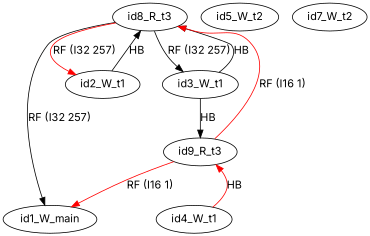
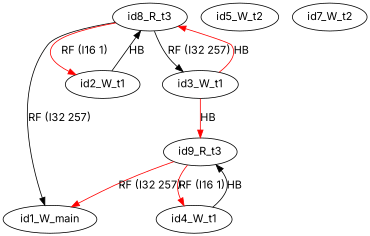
edge "id3_W_t1" -> "id8_R_t3": color black -> red
edge "id8_R_t3" -> "id2_W_t1": label "RF (I32 257)" -> "RF (I16 1)"
edge "id9_R_t3" -> "id8_R_t3": now "id9_R_t3" -> "id4_W_t1"
edge "id3_W_t1" -> "id9_R_t3": color black -> red
edge "id9_R_t3" -> "id1_W_main": label "RF (I16 1)" -> "RF (I32 257)"
edge "id4_W_t1" -> "id9_R_t3": color red -> black
